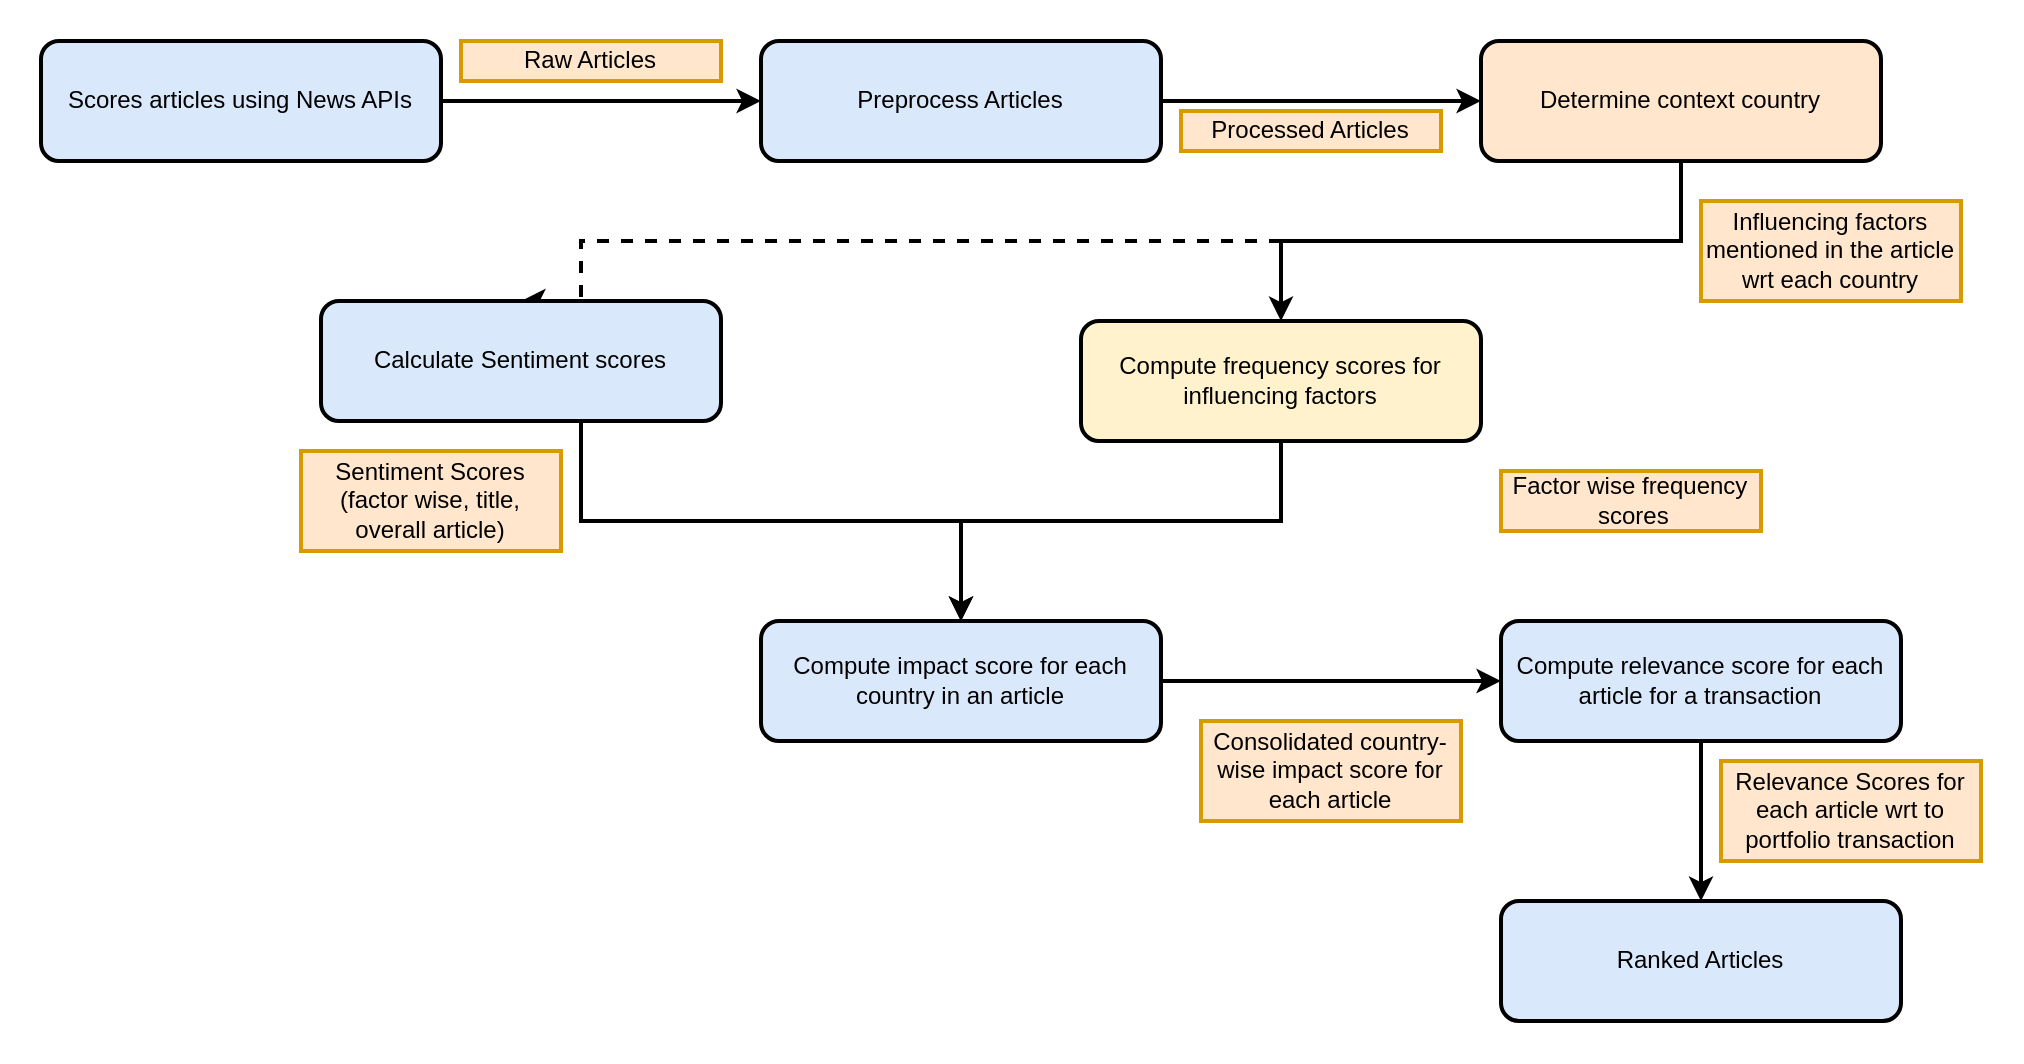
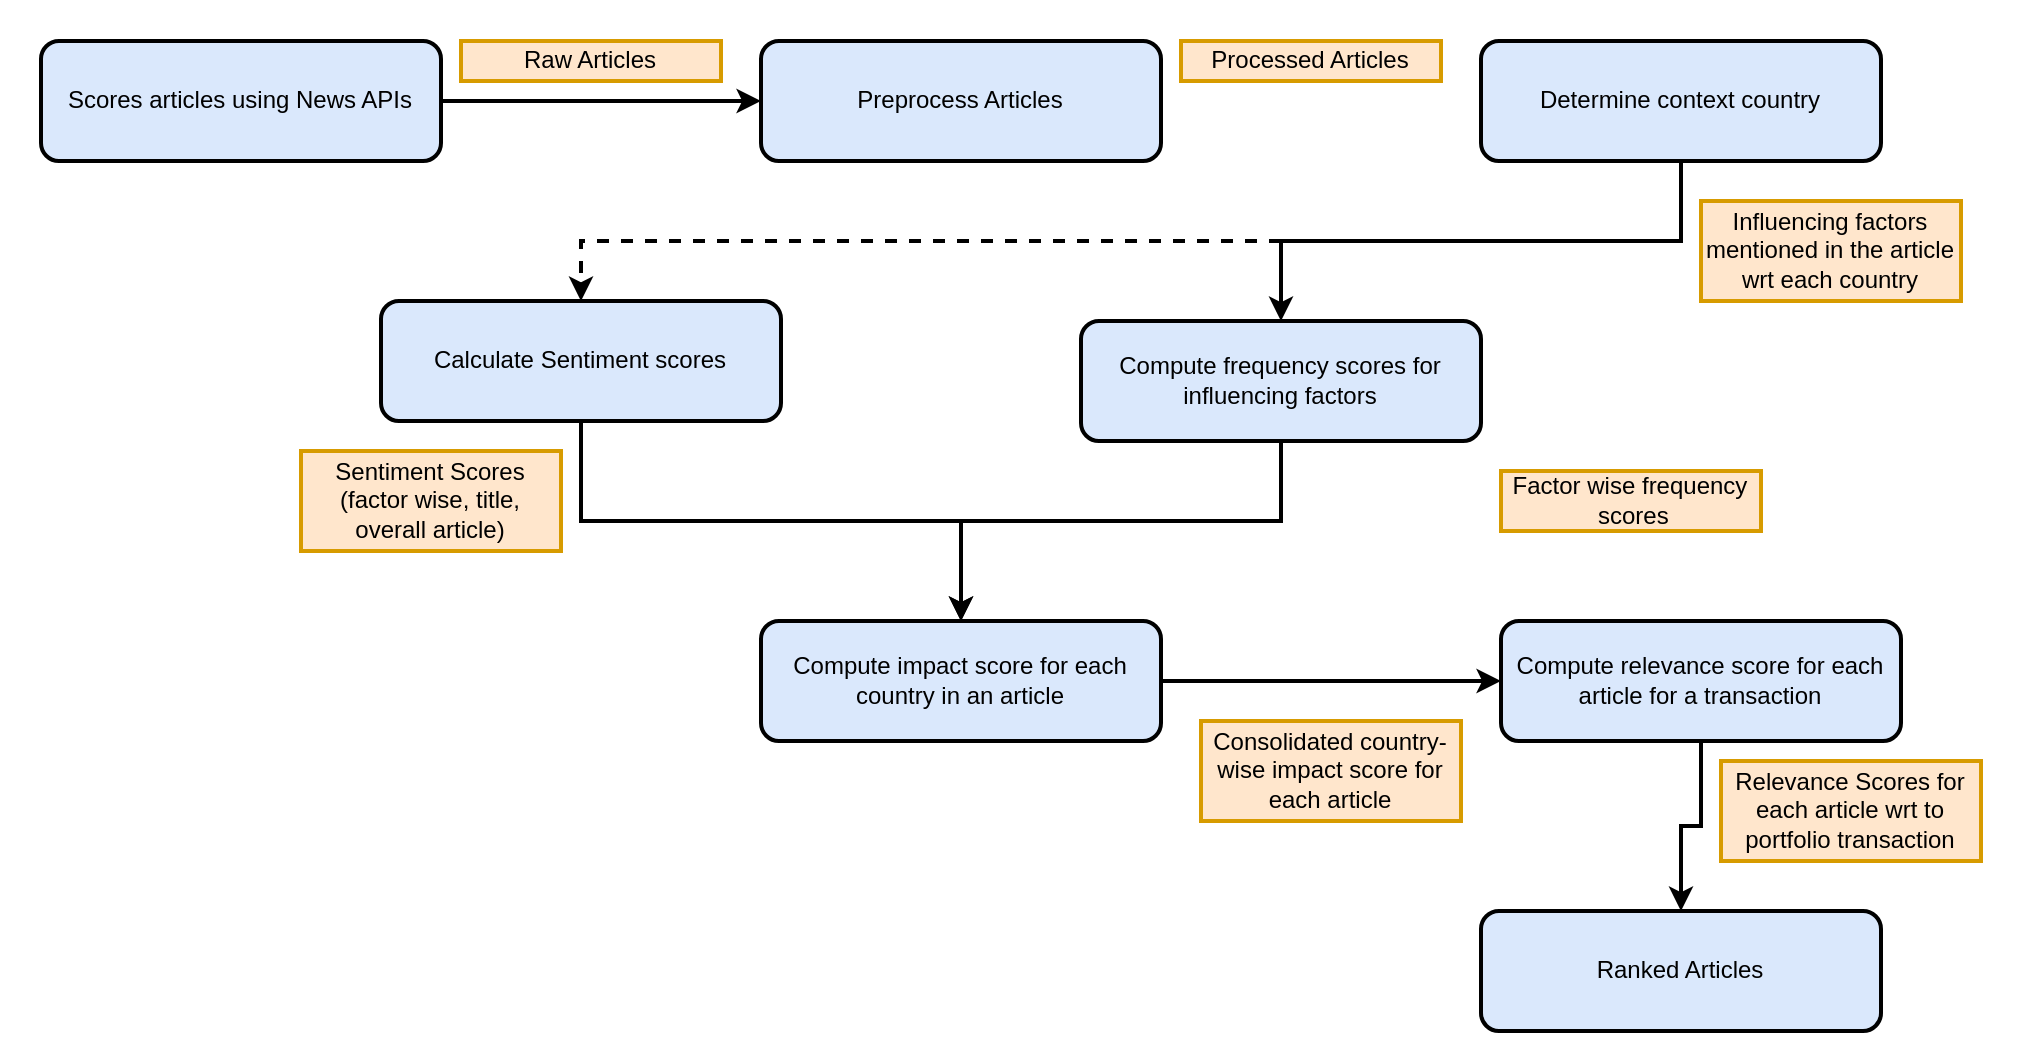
edge "Preprocess Articles" -> "Determine context country": removed
node "Determine context country": fillcolor #ffe6cc -> #dae8fc
node "Processed Articles": moved (1311, 131) -> (1311, 61)
node "Calculate Sentiment scores": moved (521, 361) -> (581, 361)
node "Compute frequency scores for influencing factors": fillcolor #fff2cc -> #dae8fc
node "Ranked Articles": moved (1701, 961) -> (1681, 971)
